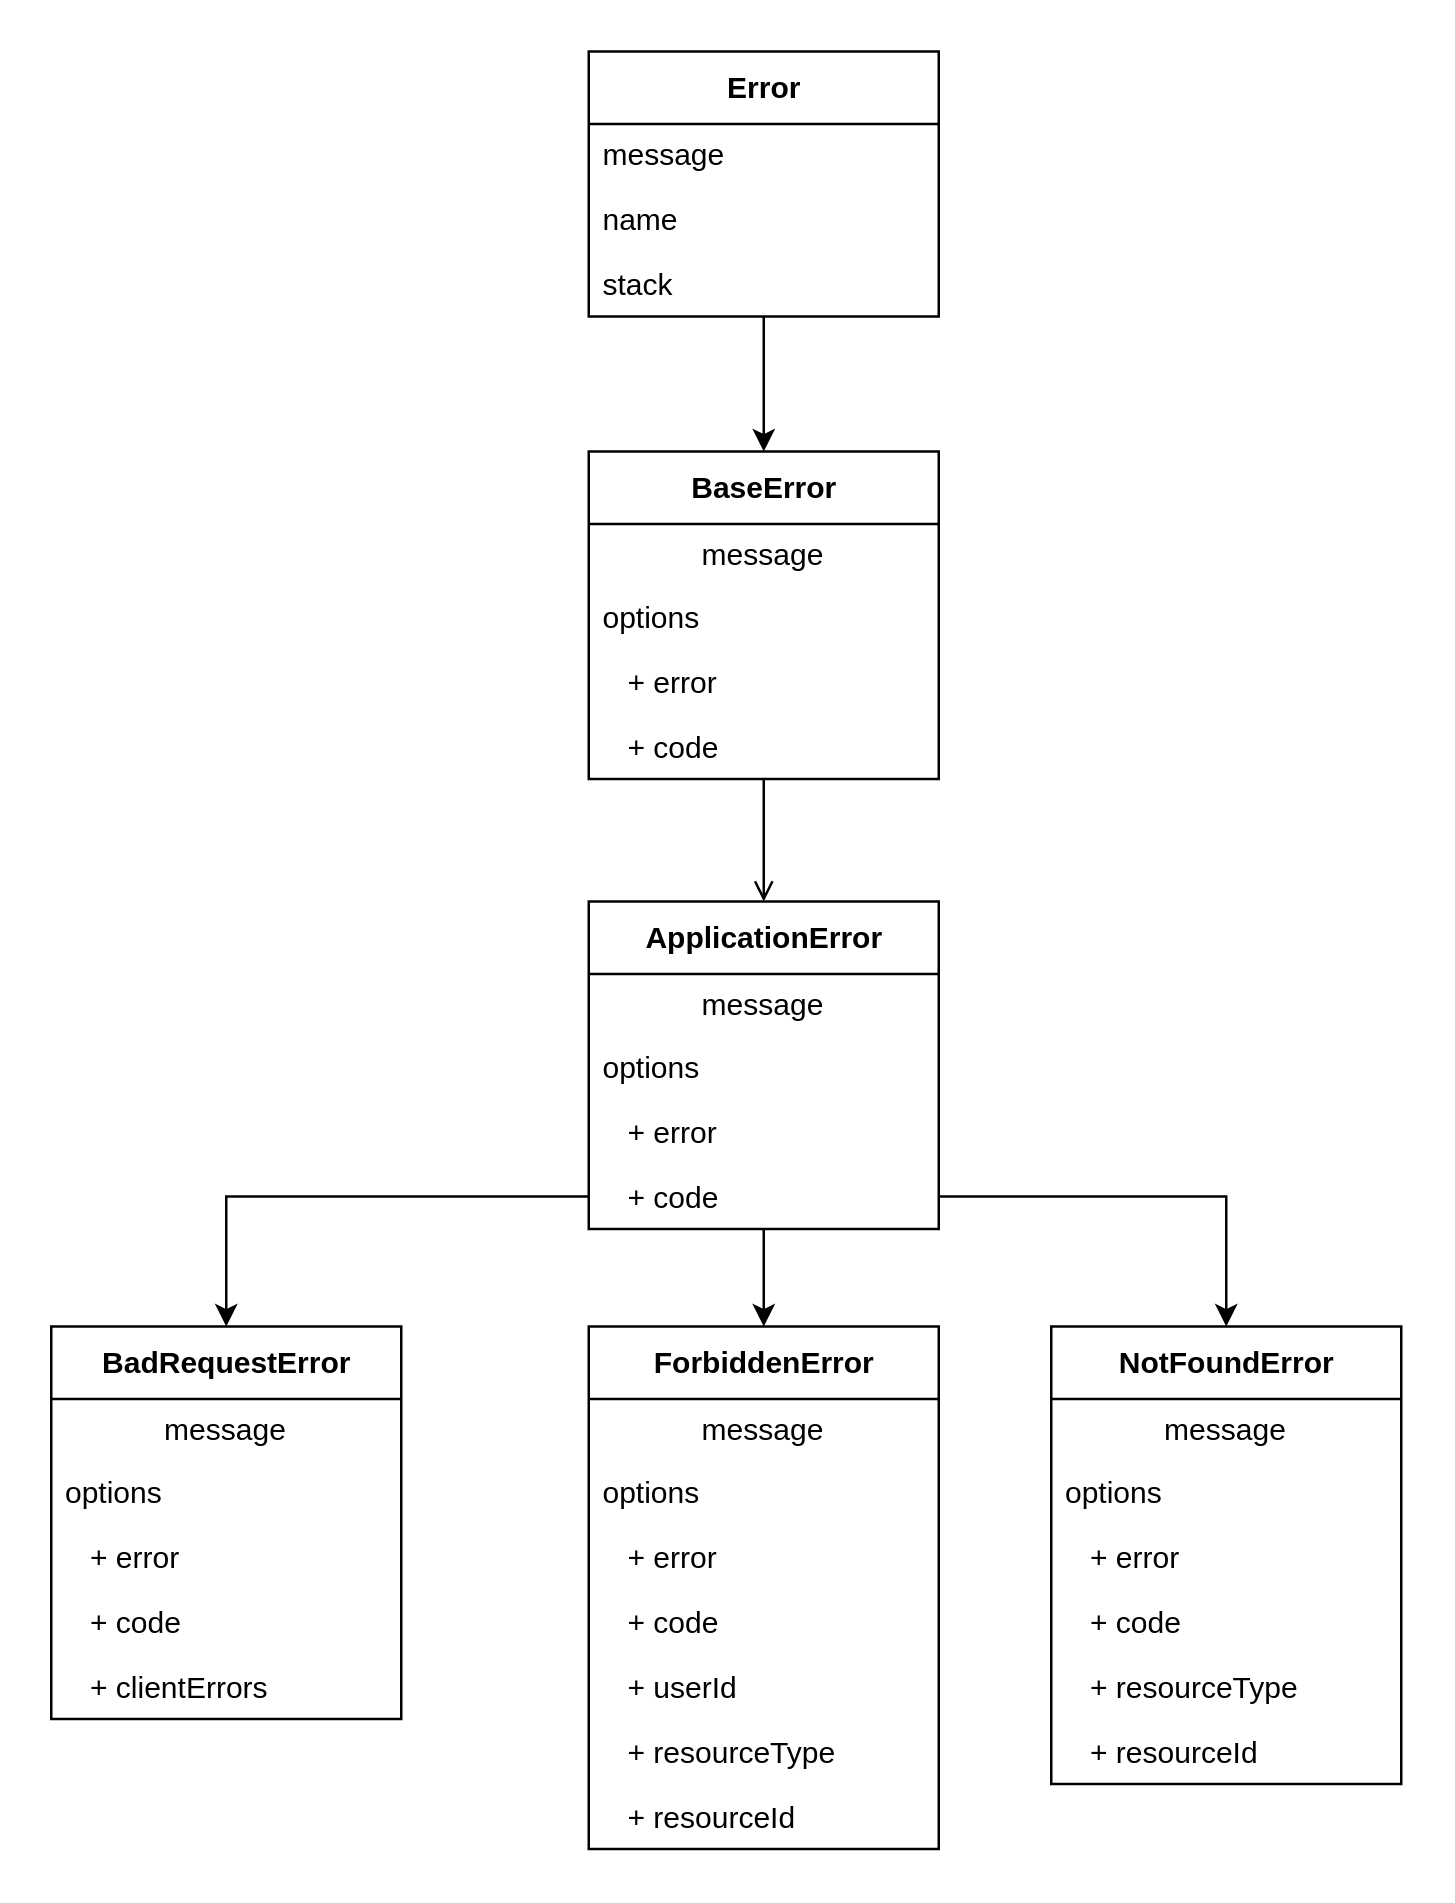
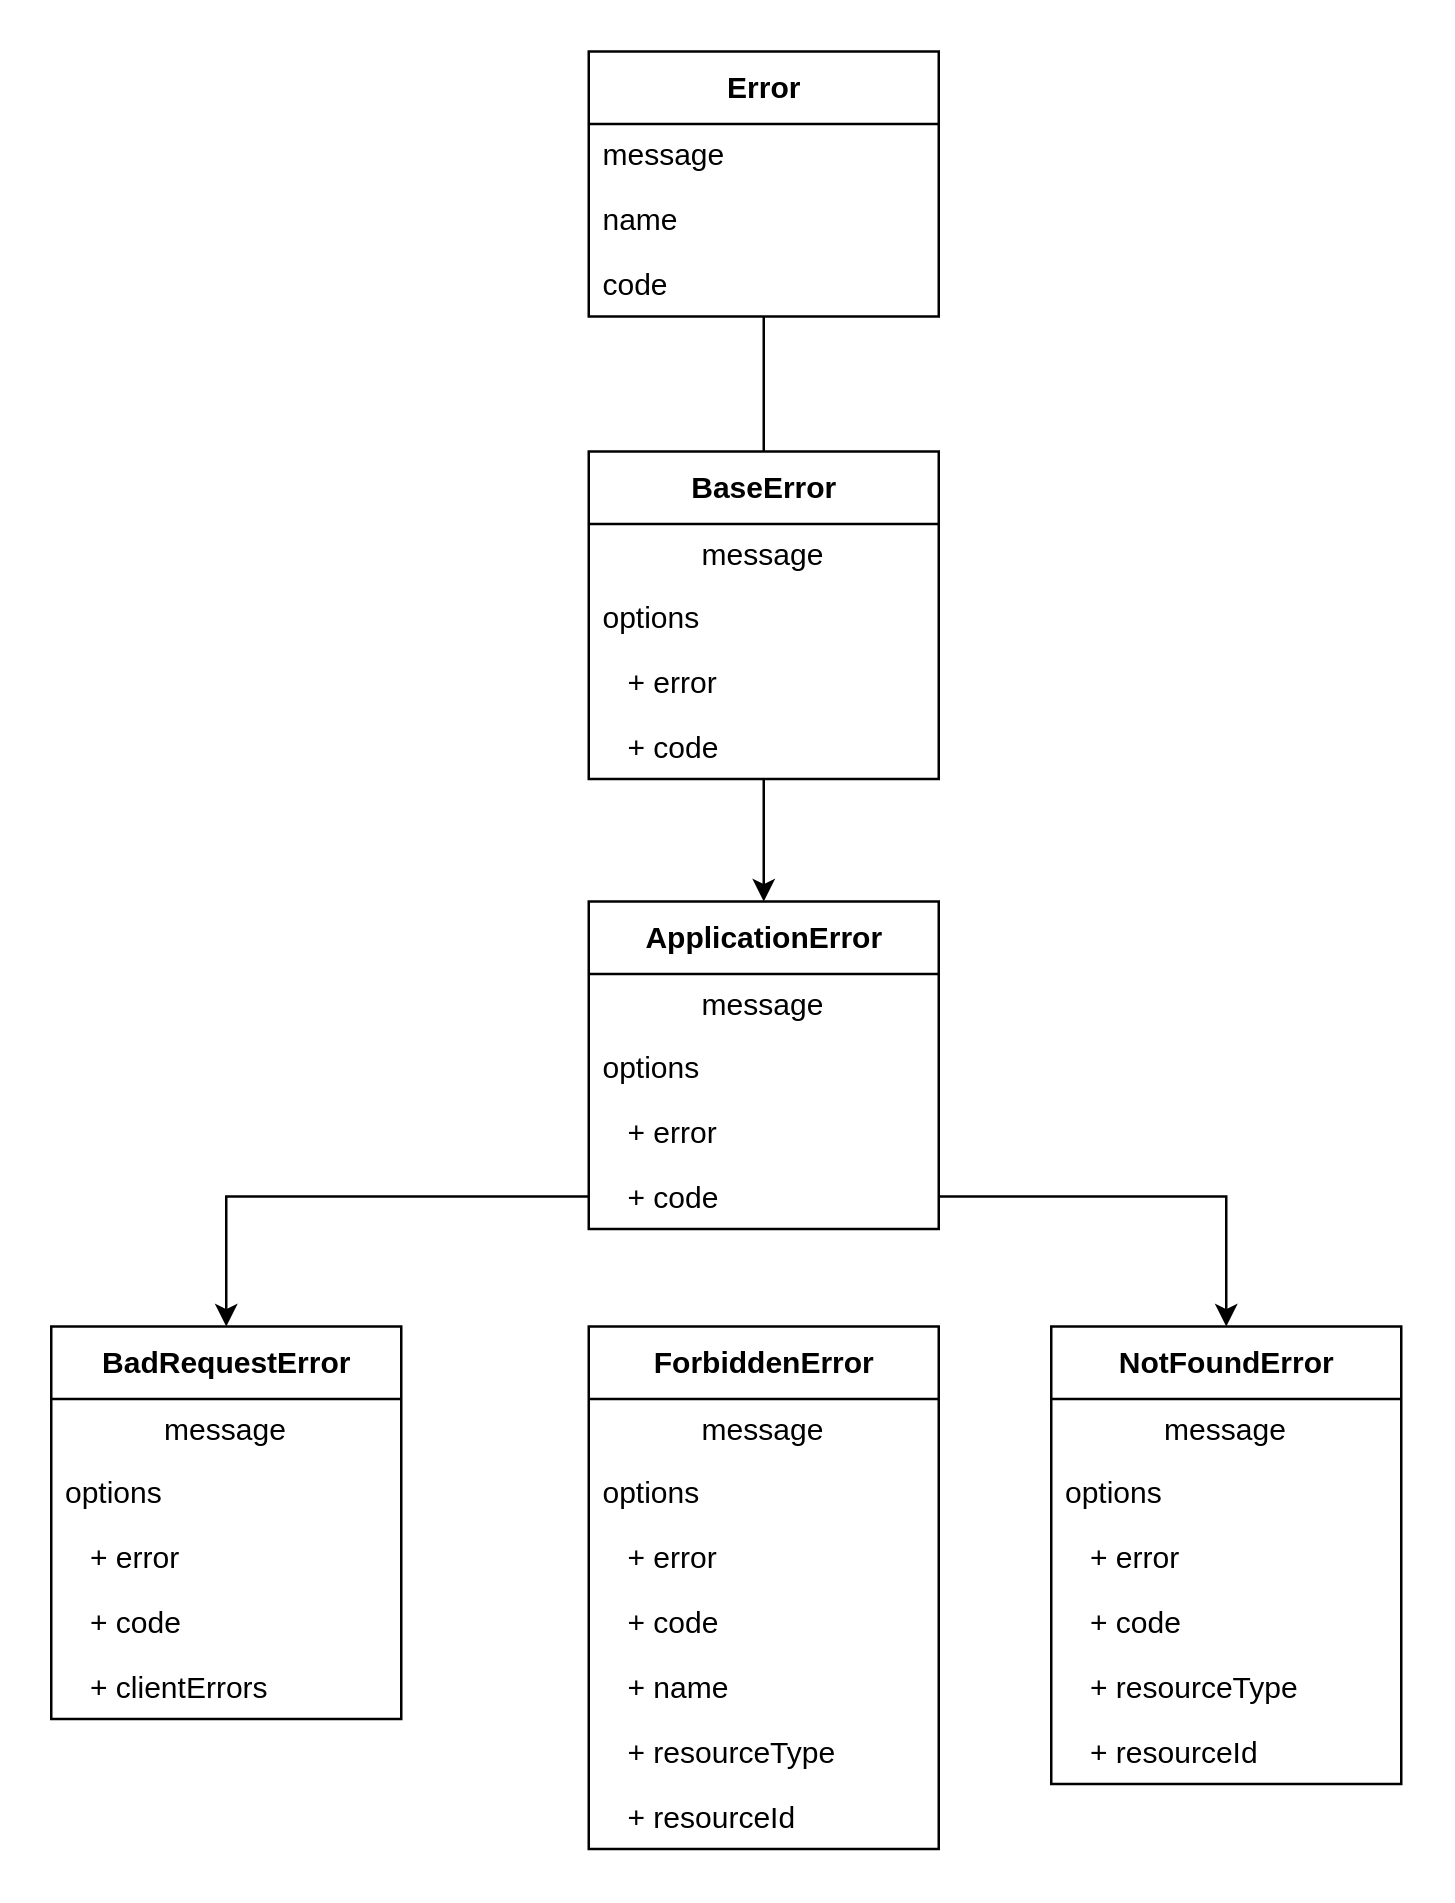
node "stack": label "stack" -> "code"
edge "Error" -> "BaseError": arrowhead classic -> none
edge "BaseError" -> "ApplicationError": arrowhead open -> classic
edge "ApplicationError" -> "ForbiddenError": removed
node "+ userId": label "+ userId" -> "+ name"
